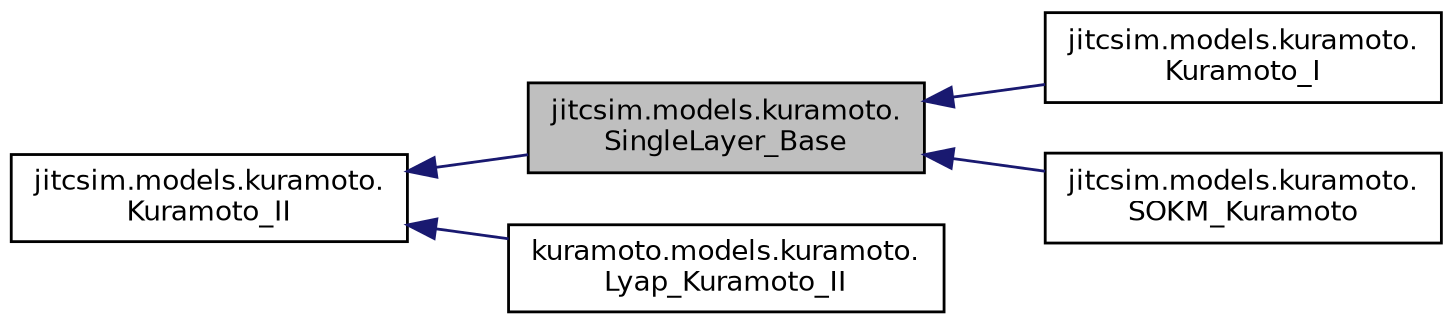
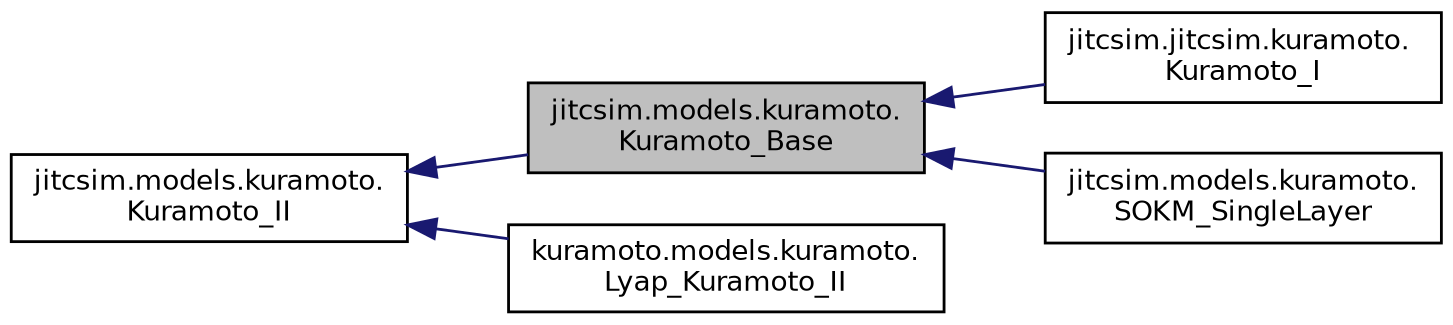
node "jitcsim.models.kuramoto. Kuramoto_I": label "jitcsim.models.kuramoto. Kuramoto_I" -> "jitcsim.jitcsim.kuramoto. Kuramoto_I"
node "jitcsim.models.kuramoto. SingleLayer_Base": label "jitcsim.models.kuramoto. SingleLayer_Base" -> "jitcsim.models.kuramoto. Kuramoto_Base"
node "jitcsim.models.kuramoto. SOKM_Kuramoto": label "jitcsim.models.kuramoto. SOKM_Kuramoto" -> "jitcsim.models.kuramoto. SOKM_SingleLayer"
